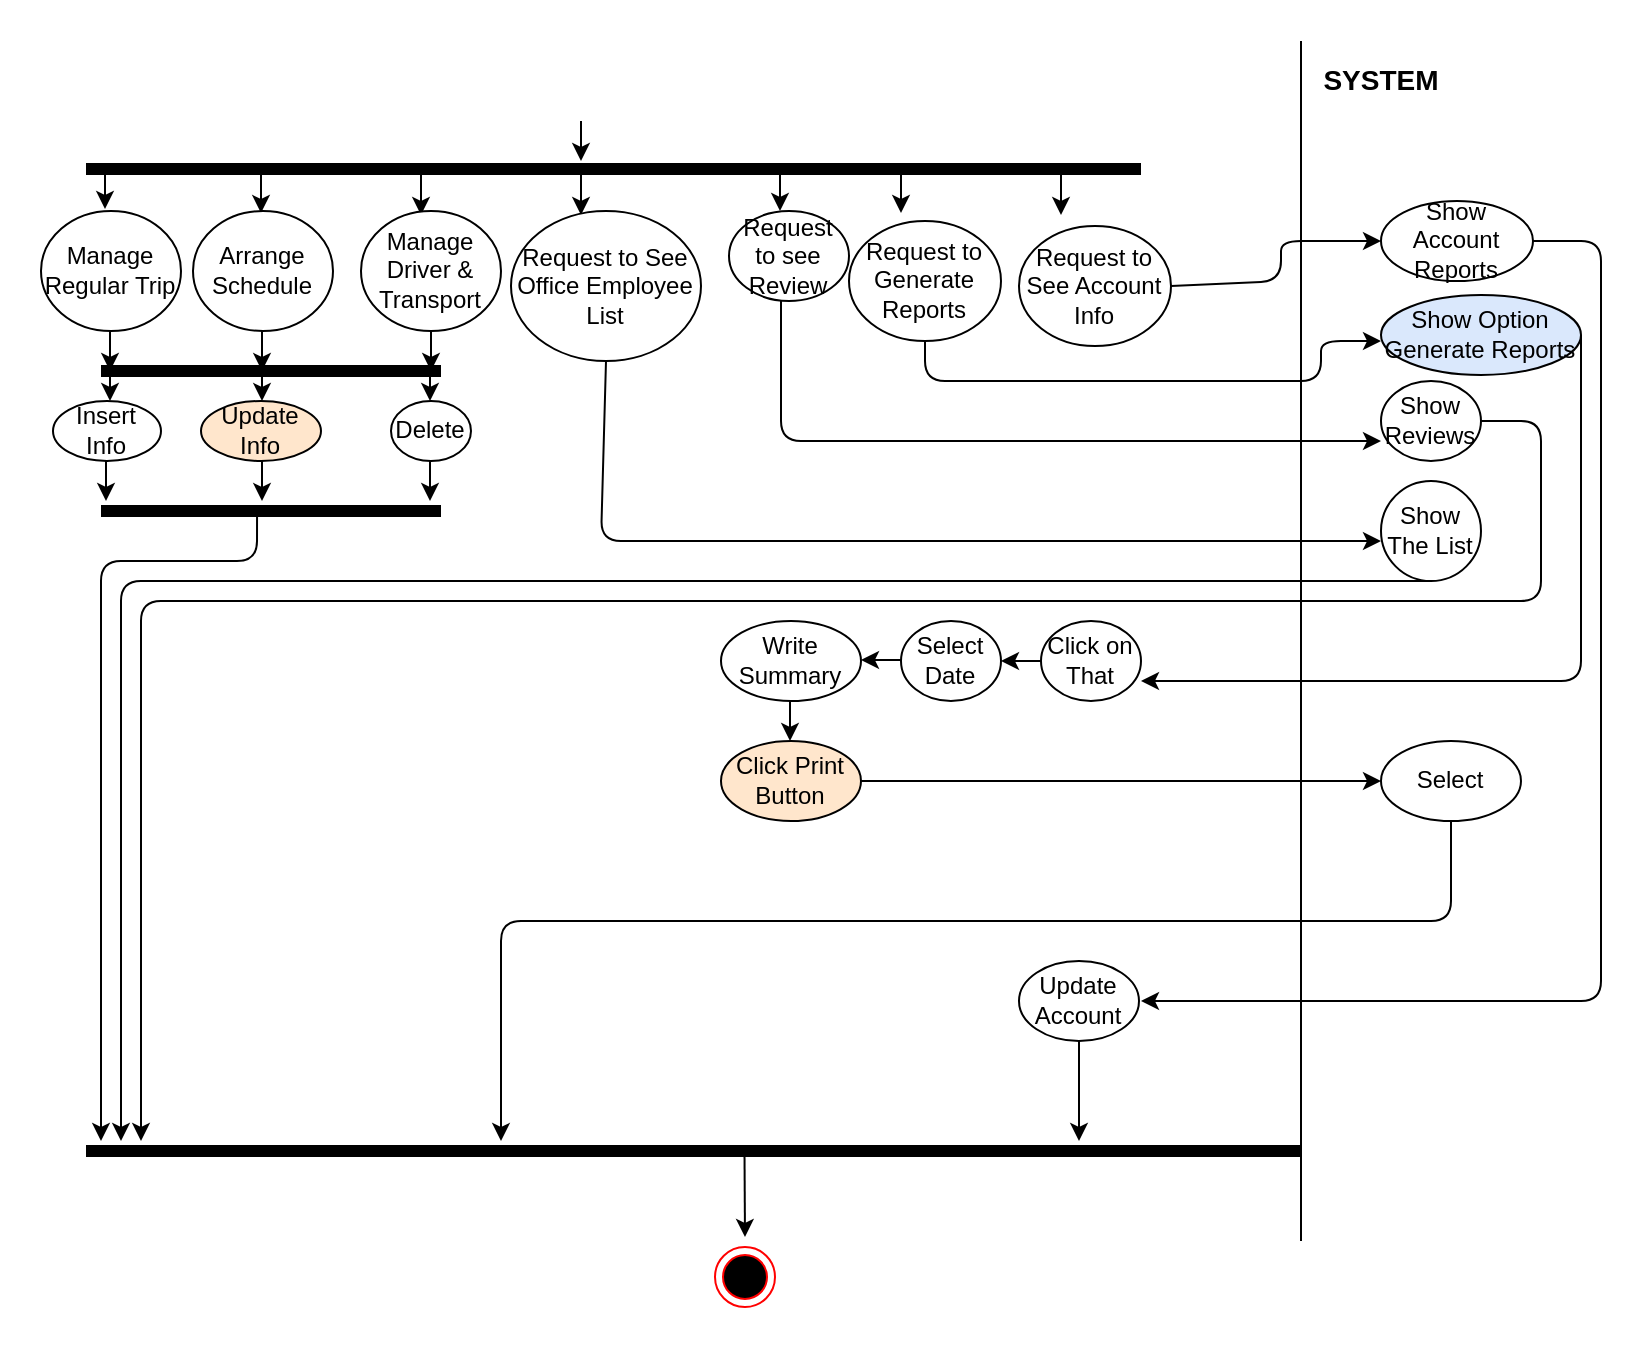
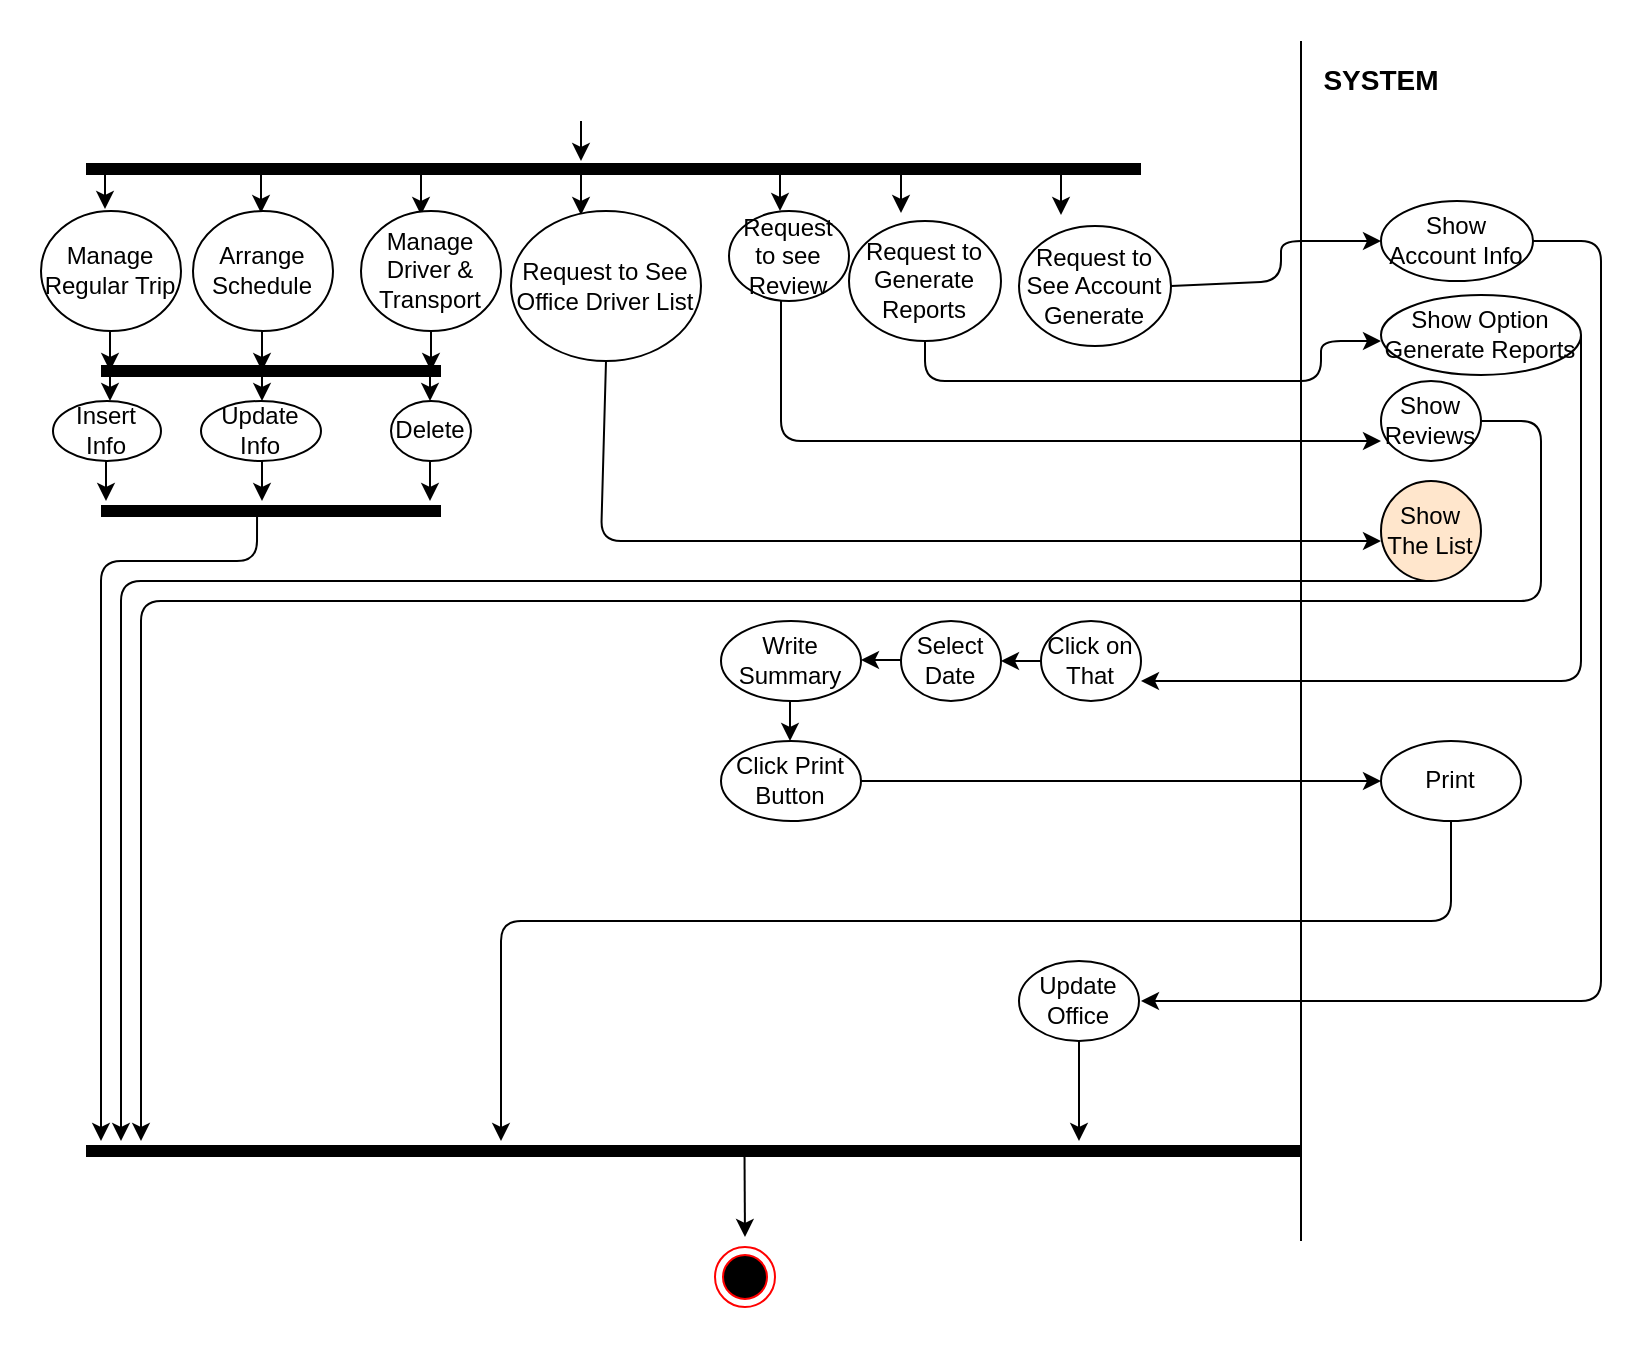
node "Show Account Reports": label "Show Account Reports" -> "Show Account Info"
node "Request to See Office Employee List": label "Request to See Office Employee List" -> "Request to See Office Driver List"
node "Request to See Account Info": label "Request to See Account Info" -> "Request to See Account Generate"
node "Show Option Generate Reports": fillcolor #dae8fc -> #ffffff
node "Update Info": fillcolor #ffe6cc -> #ffffff
node "Show The List": fillcolor #ffffff -> #ffe6cc
node "Click Print Button": fillcolor #ffe6cc -> #ffffff
node "Select": label "Select" -> "Print"
node "Update Account": label "Update Account" -> "Update Office"
